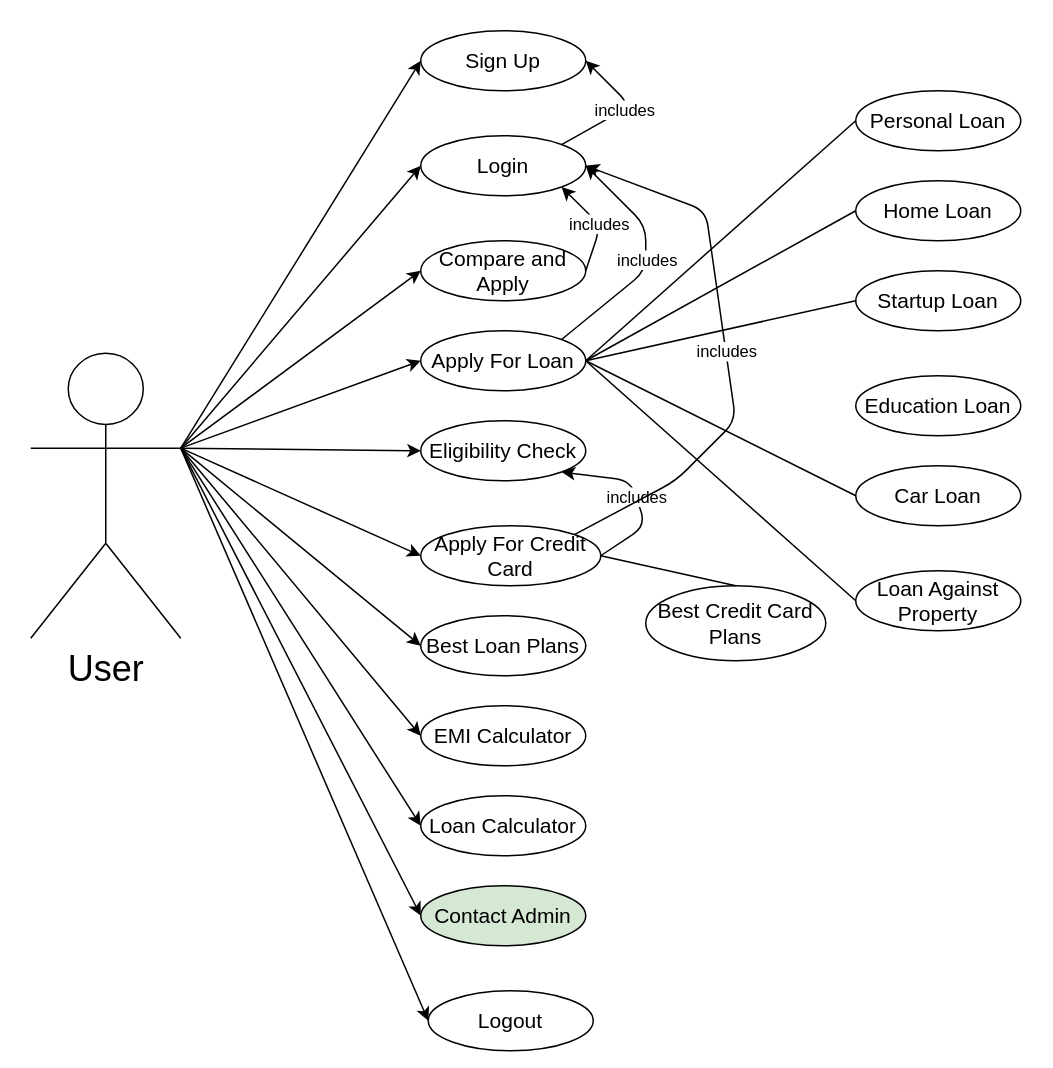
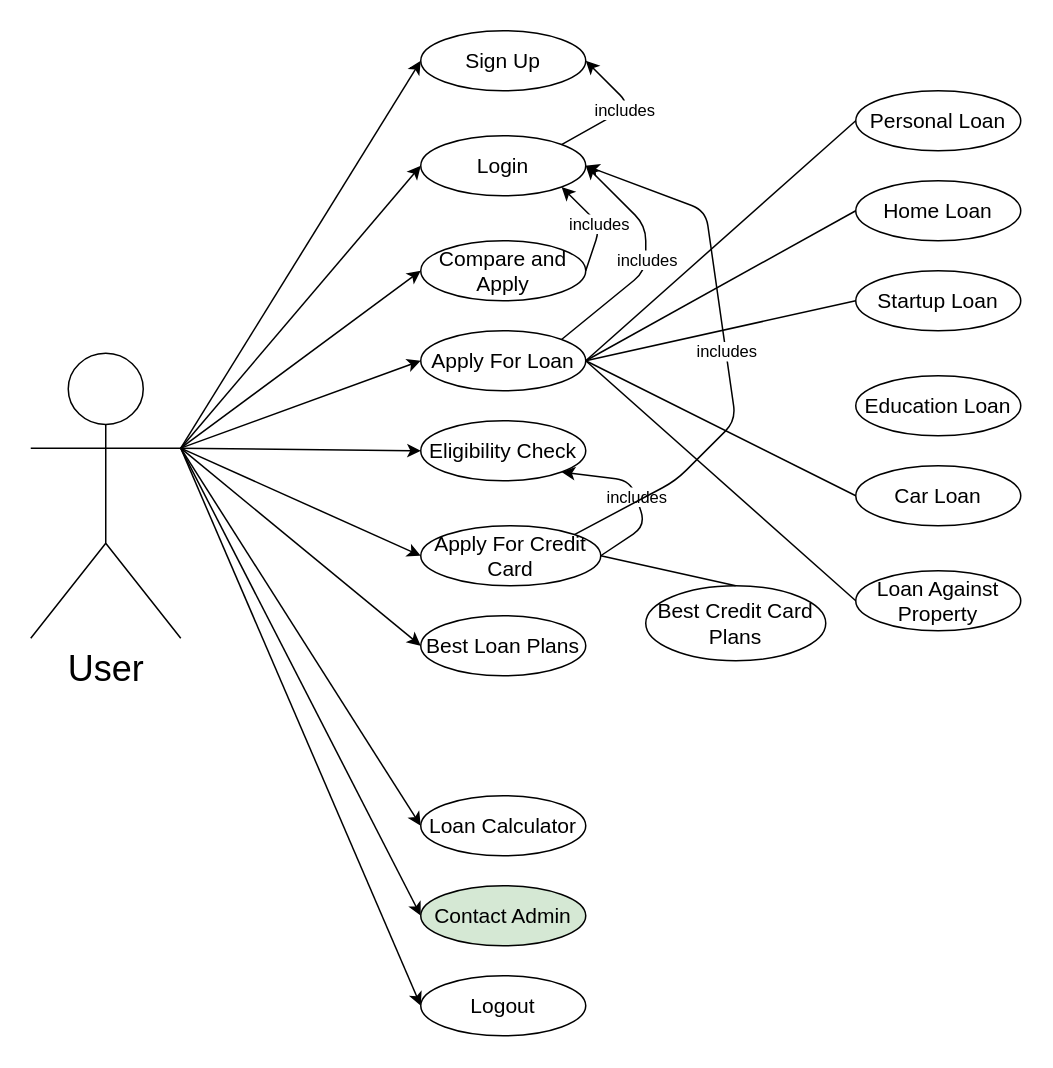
edge "User" -> "EMI Calculator": removed
node "EMI Calculator": removed
node "Logout": moved (511, 1021) -> (503, 1006)
